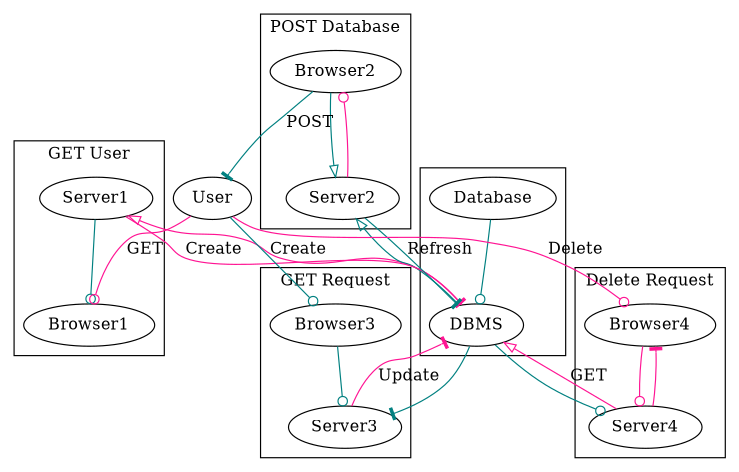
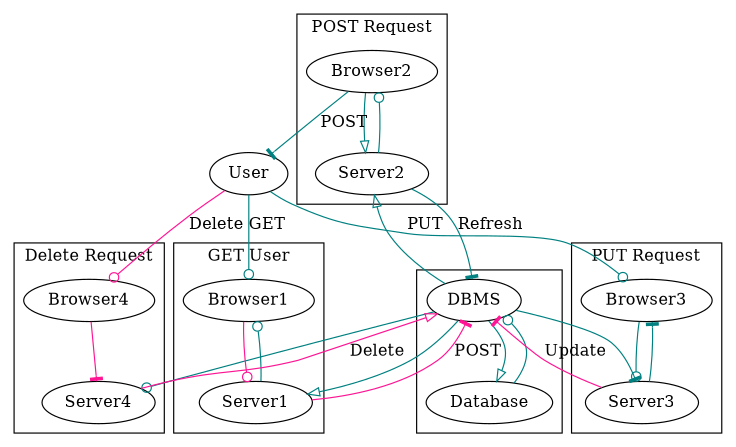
cluster "POST Database": label "POST Database" -> "POST Request"
edge "Server2" -> "Browser2": color deeppink -> teal
edge "User" -> "Browser1": color deeppink -> teal
edge "DBMS" -> "Server1": color deeppink -> teal
edge "Server1" -> "DBMS": label "Create" -> "POST"
edge "User" -> "Browser3": label "Create" -> "PUT"
cluster "GET Request": label "GET Request" -> "PUT Request"
edge "DBMS" -> "Database": added
edge "Browser1" -> "Server1": added
edge "Server3" -> "Browser3": added
edge "Browser4" -> "Server4": arrowhead odot -> tee
edge "Server4" -> "DBMS": label "GET" -> "Delete"
edge "Server4" -> "Browser4": removed
